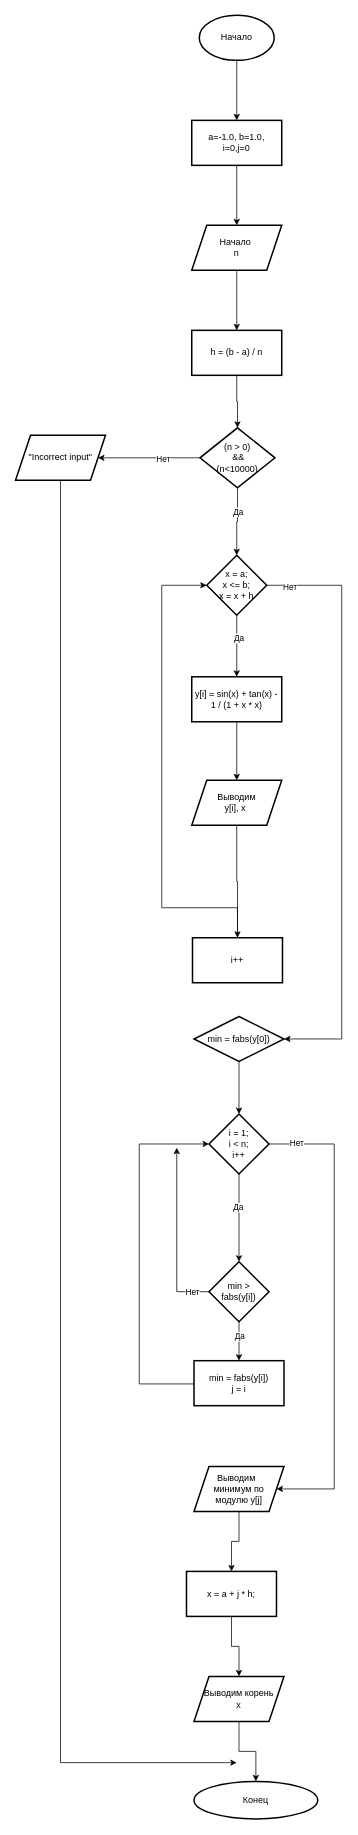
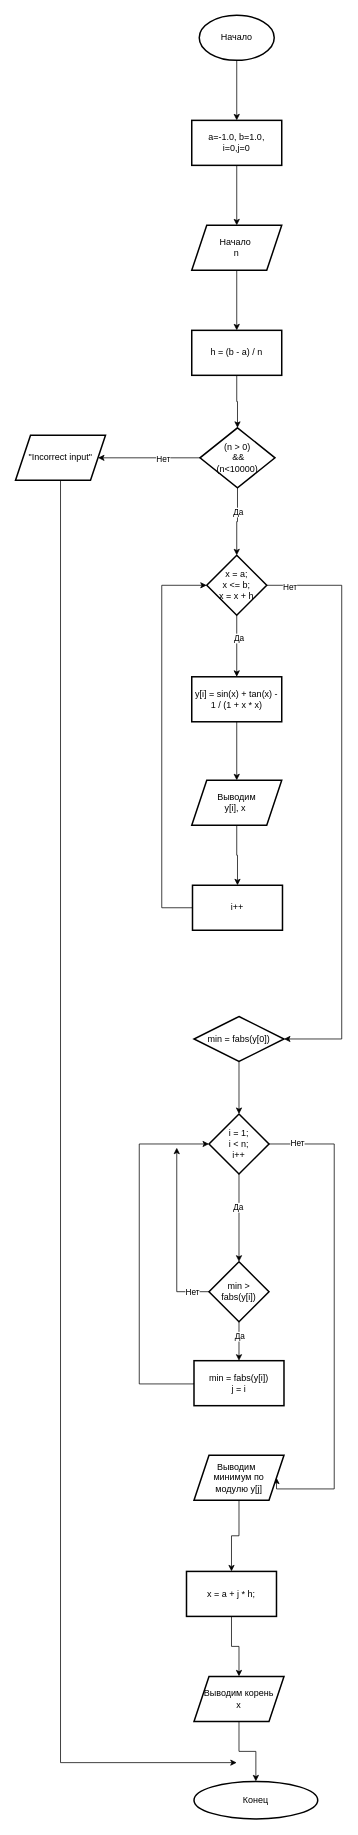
node "i++": moved (237, 960) -> (237, 908)
node "Выводим минимум по модулю y[j]": moved (239, 1489) -> (239, 1478)
